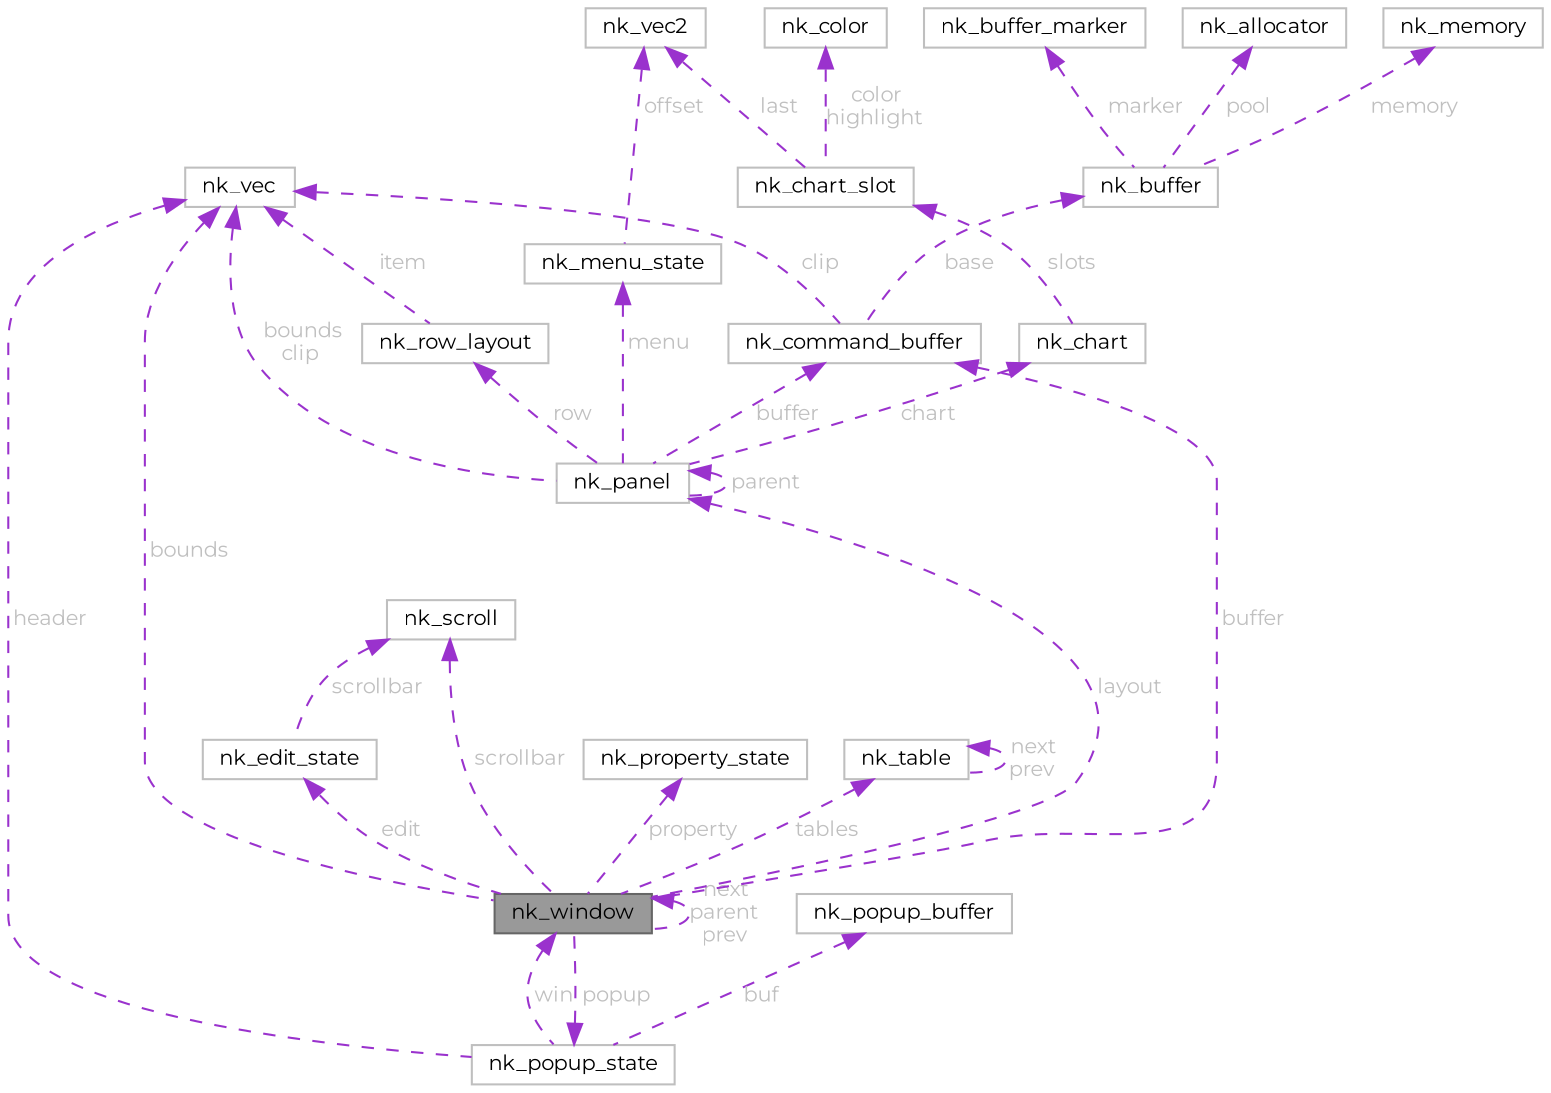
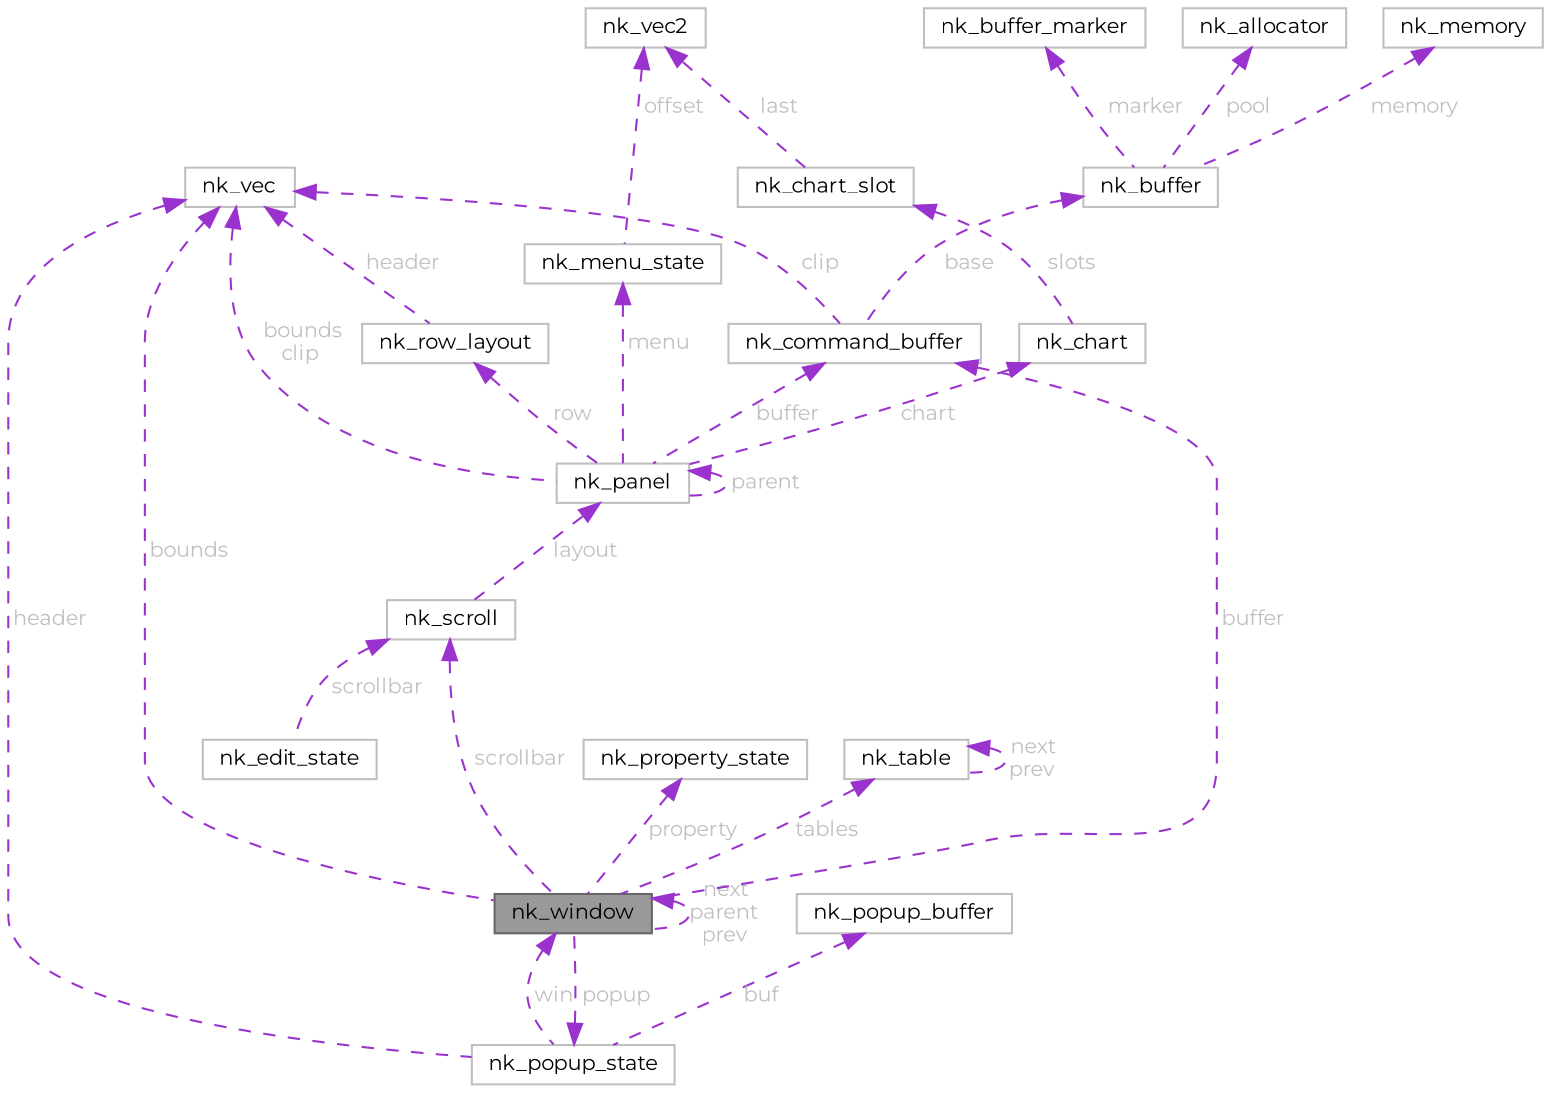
node "nk_color": removed
edge "nk_row_layout" -> "nk_vec": label " item" -> " header"
edge "nk_window" -> "nk_panel": now "nk_scroll" -> "nk_panel"
edge "nk_window" -> "nk_edit_state": removed, label "edit"
